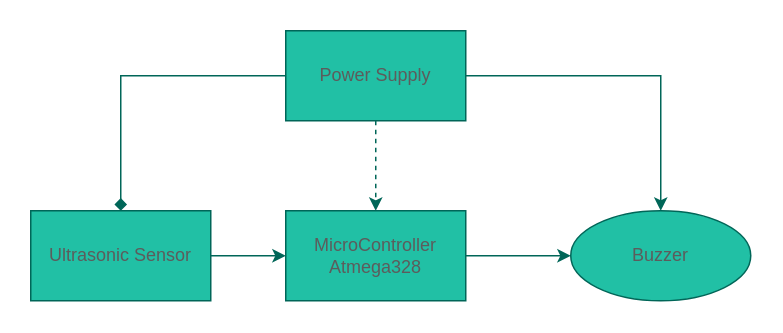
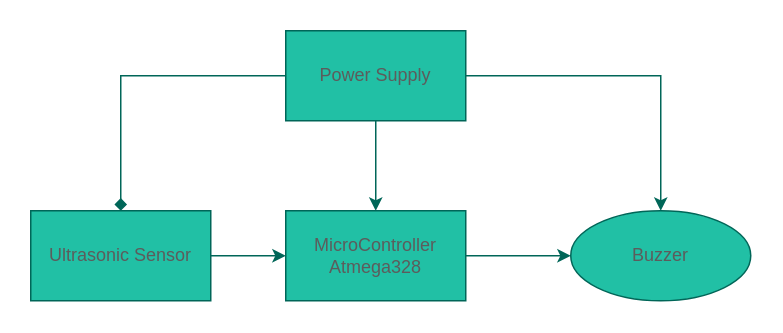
edge "Power Supply" -> "MicroController Atmega328": style dashed -> solid
